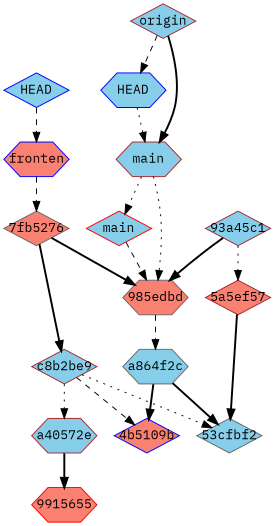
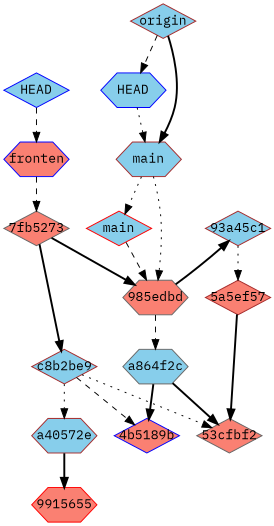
node "7fb5276": label "7fb5276" -> "7fb5273"
edge "93a45c1" -> "985edbd": reversed
node "4b5109b": label "4b5109b" -> "4b5189b"
node "53cfbf2": fillcolor skyblue -> salmon
